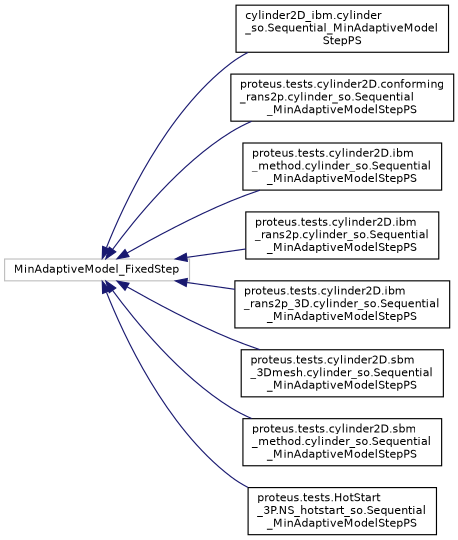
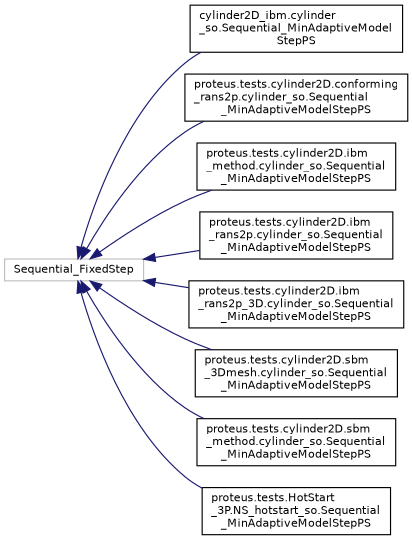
node "MinAdaptiveModel_FixedStep": label "MinAdaptiveModel_FixedStep" -> "Sequential_FixedStep"
